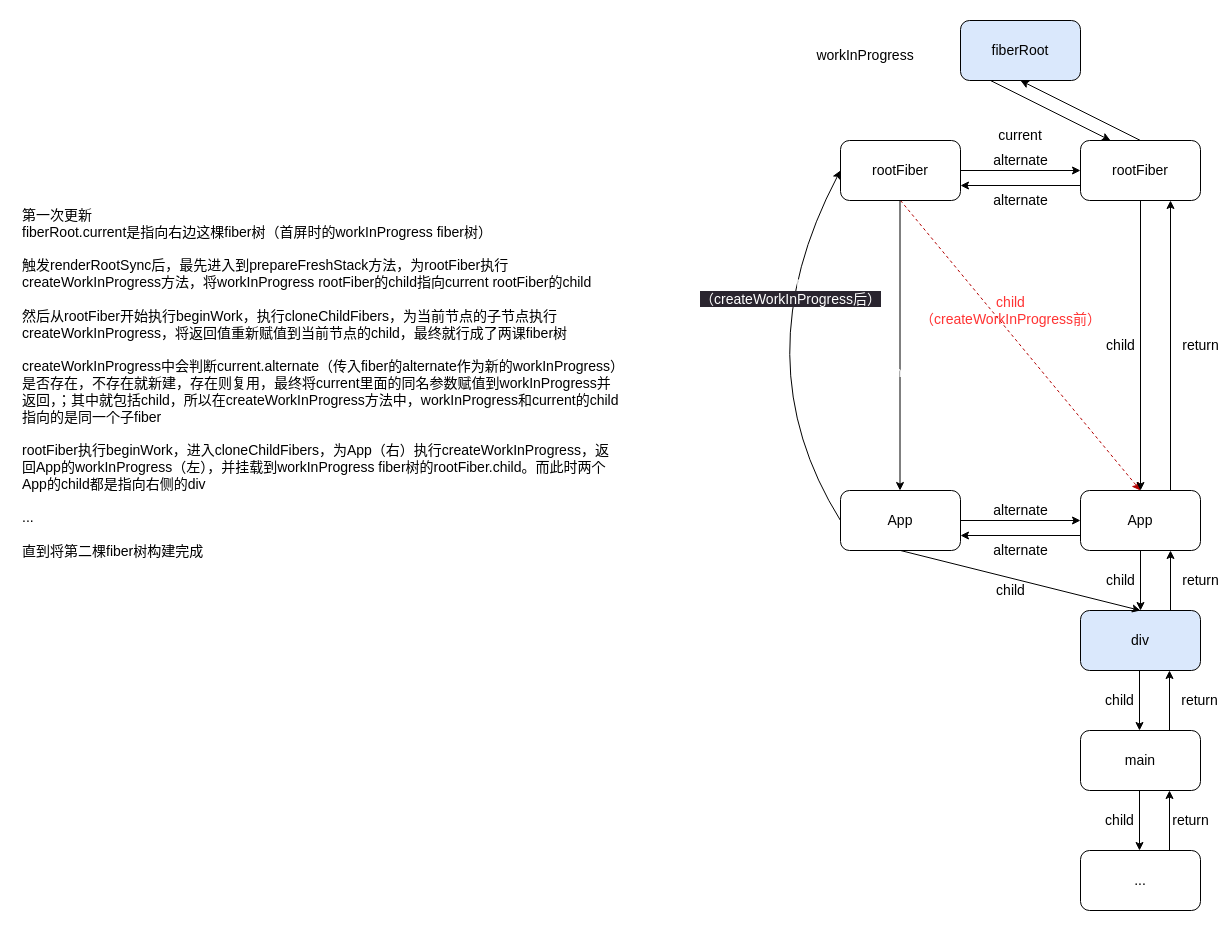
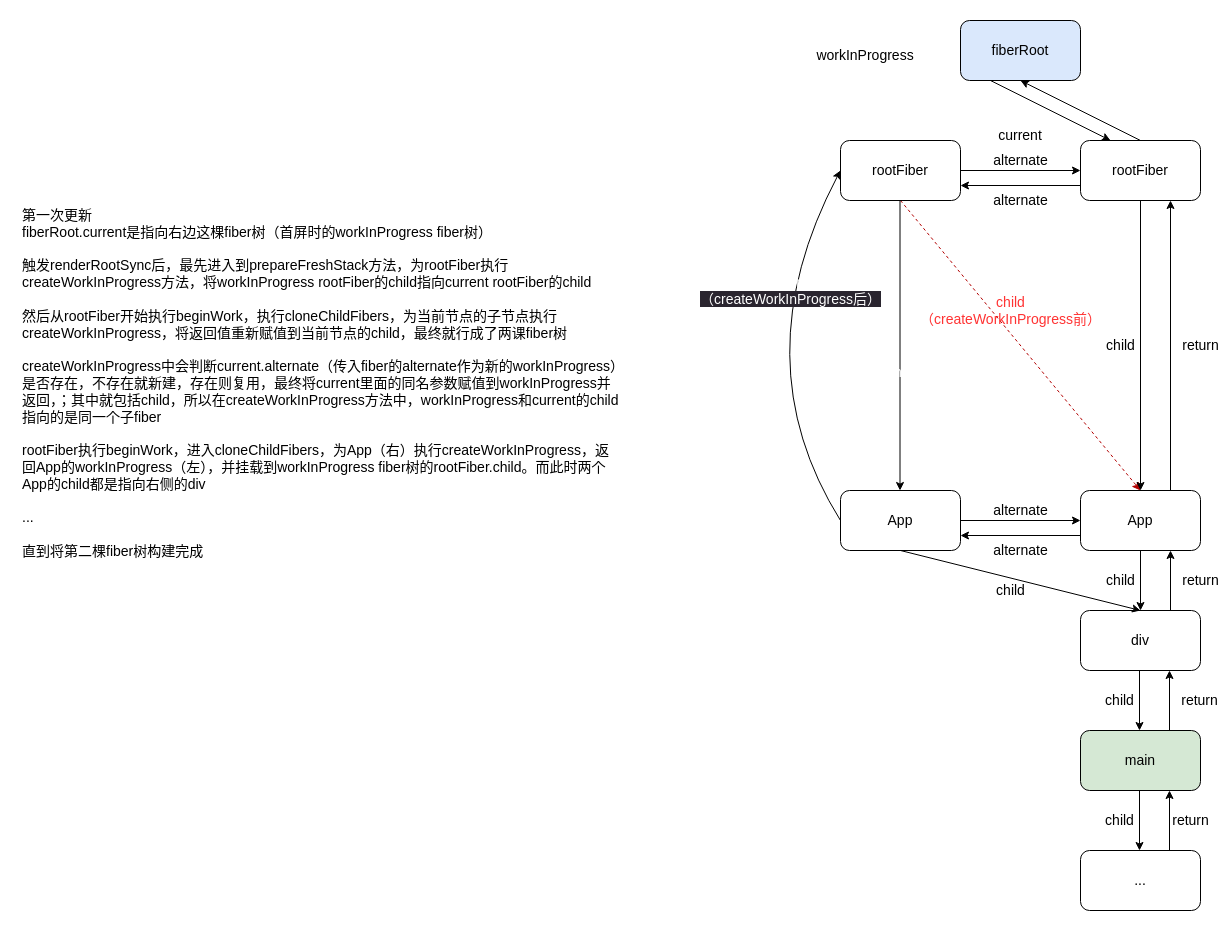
node "div": fillcolor #dae8fc -> #ffffff
node "main": fillcolor #ffffff -> #d5e8d4
